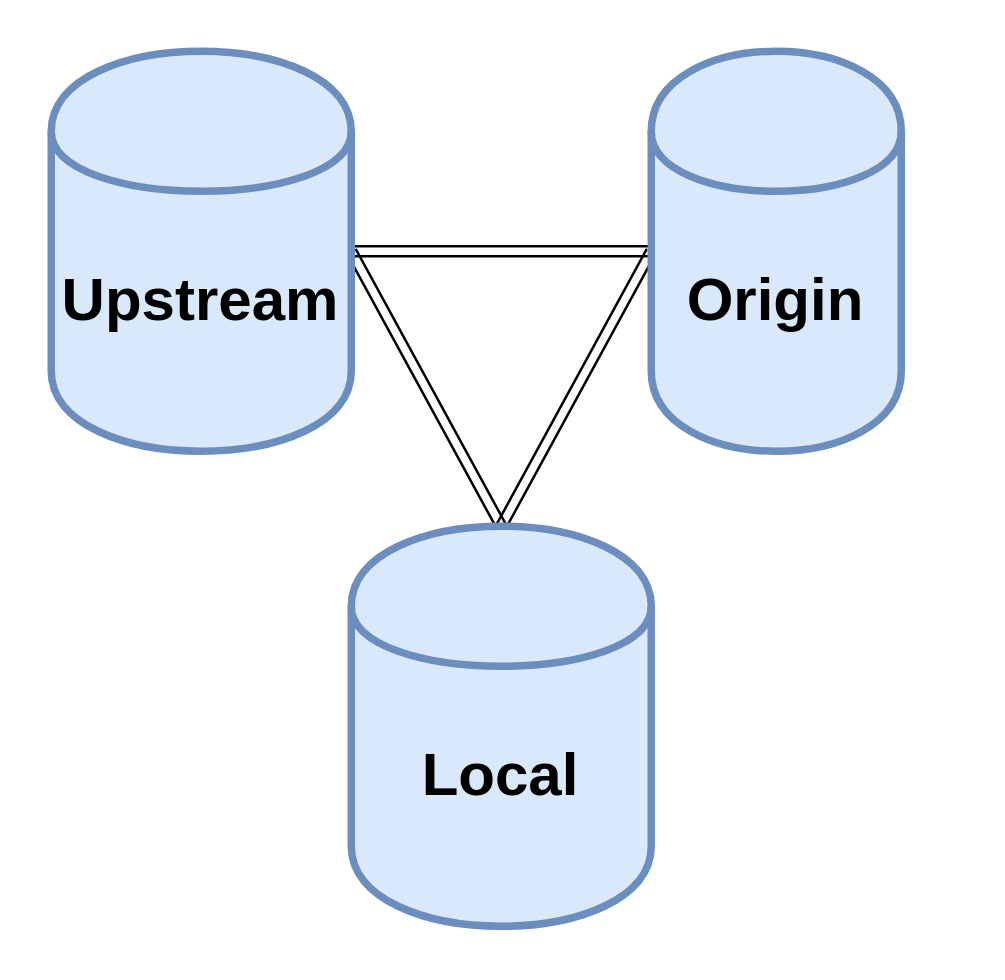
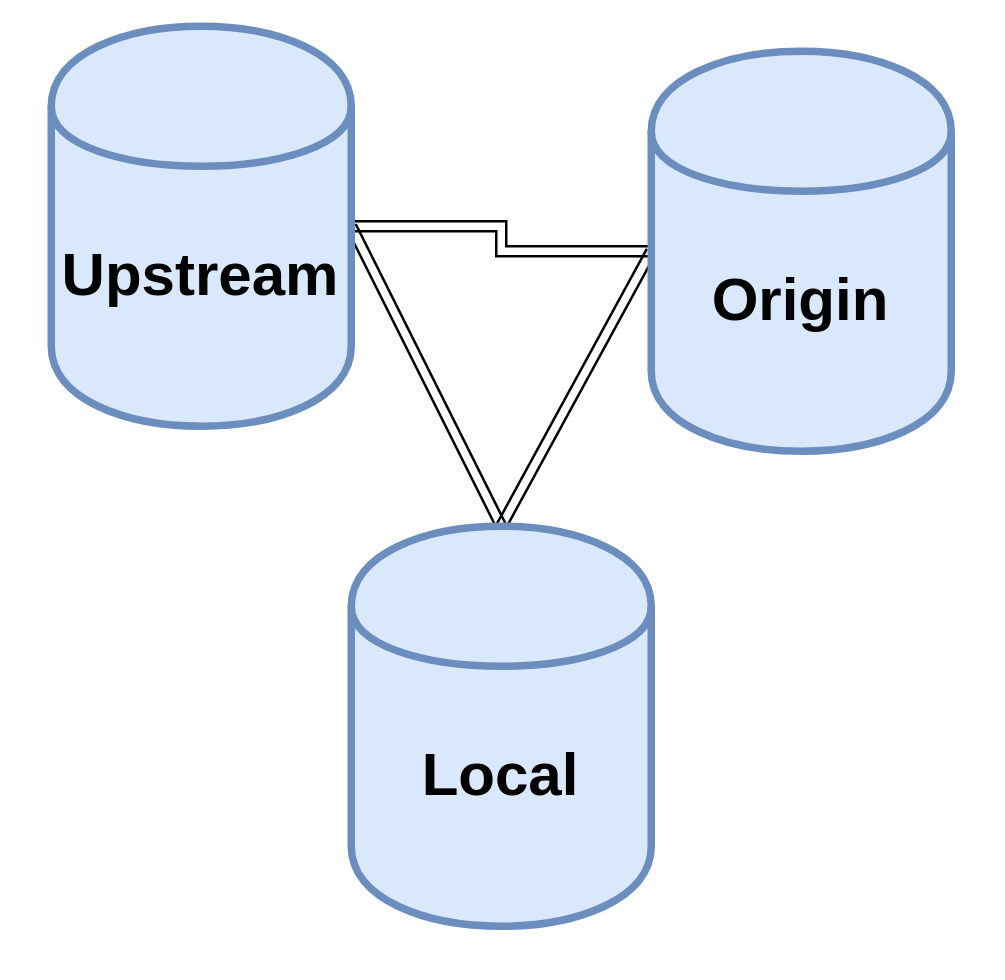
node "Upstream": moved (201, 251) -> (201, 226)
node "Origin": size 250x400 -> 300x400
